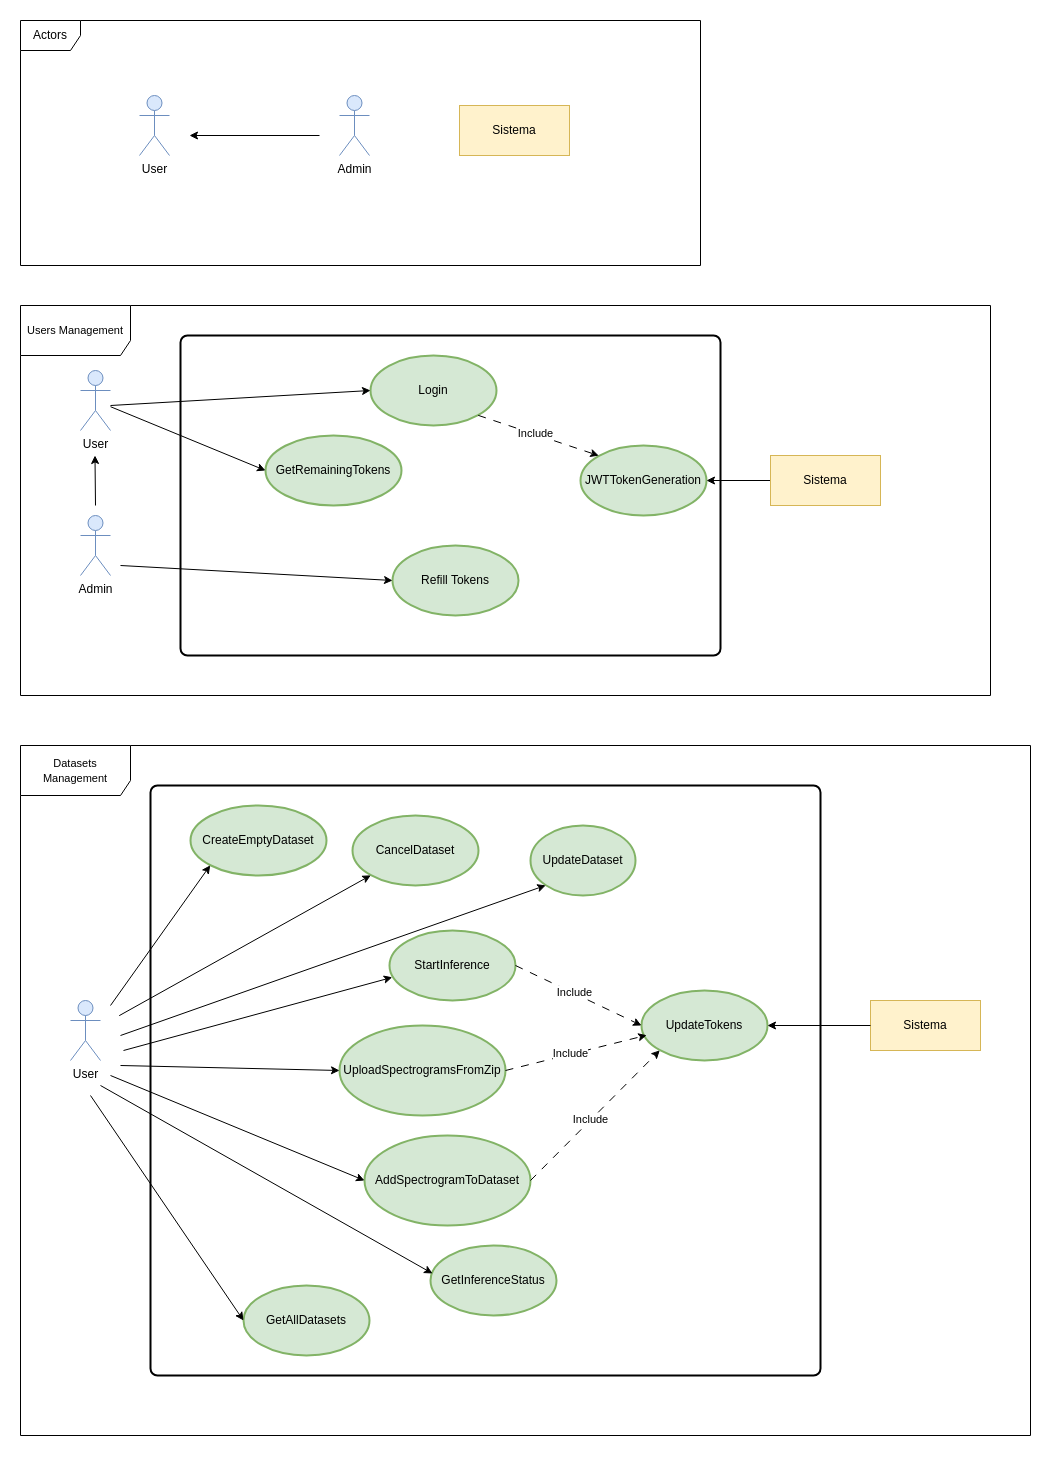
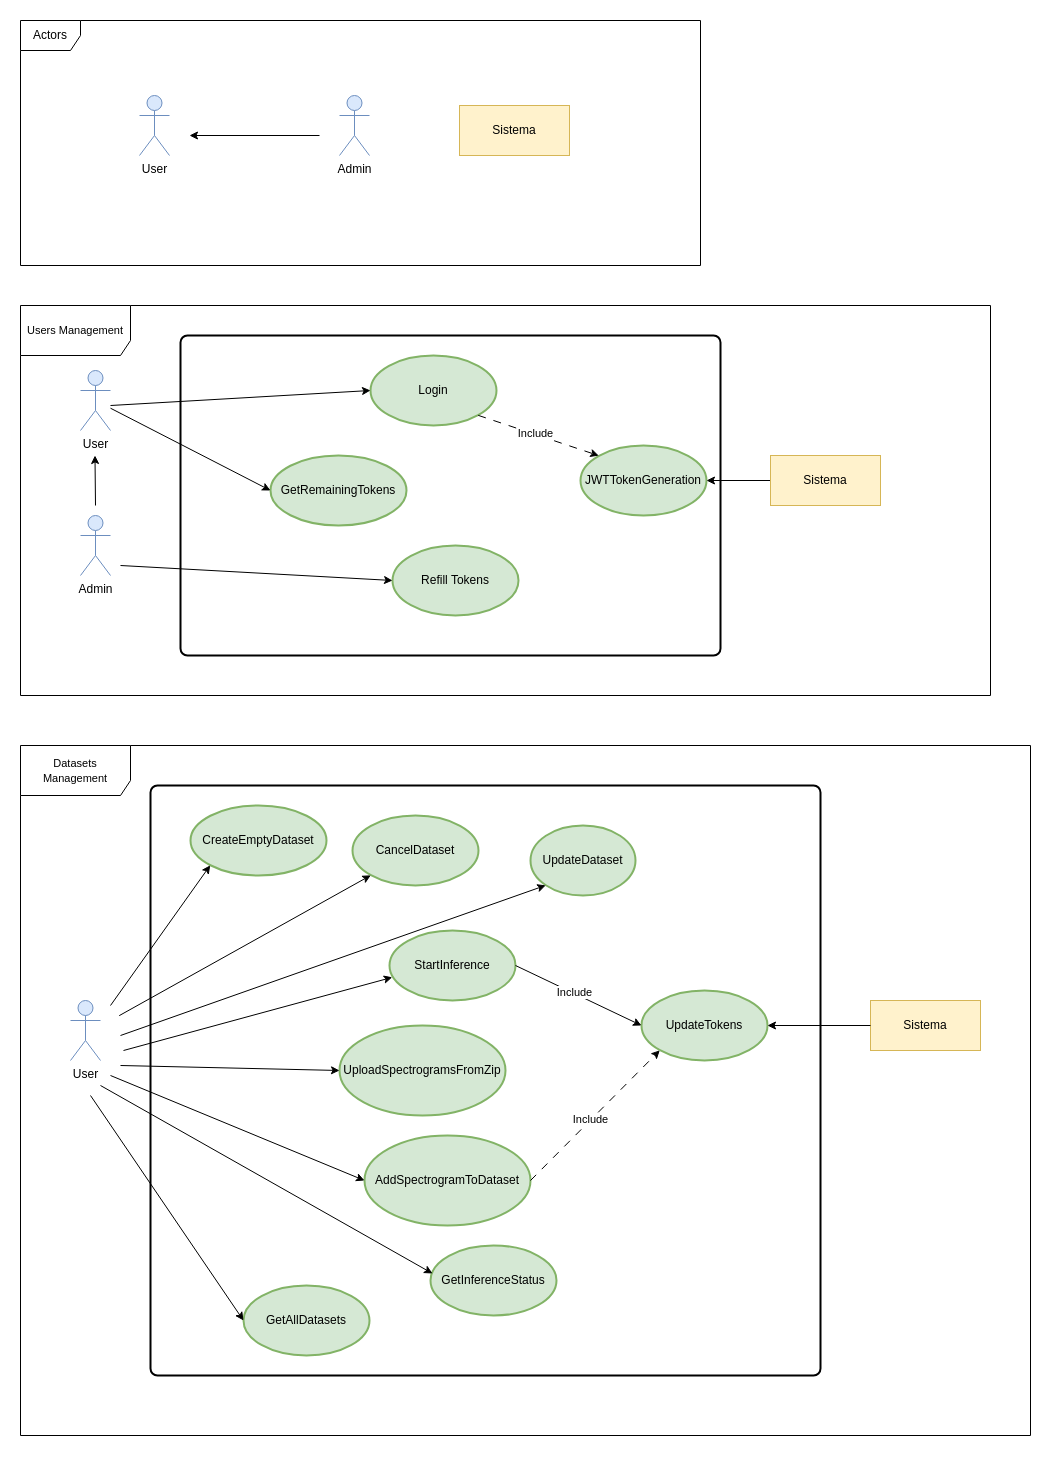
node "GetRemainingTokens": moved (334, 471) -> (339, 491)
edge "StartInference" -> "UpdateTokens": style dashed -> solid
edge "UploadSpectrogramsFromZip" -> "UpdateTokens": removed, label "Include"
